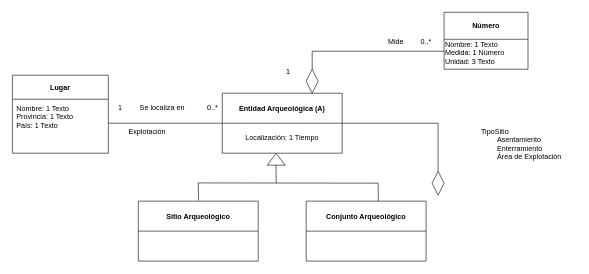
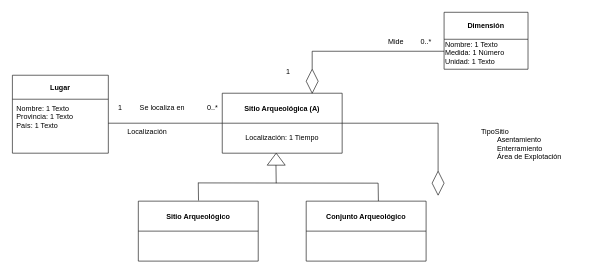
node "Número": label "Número" -> "Dimensión"
node "Nombre: 1 Texto Medida: 1 Número Unidad: 3 Texto": label "Nombre: 1 Texto Medida: 1 Número Unidad: 3 Texto" -> "Nombre: 1 Texto Medida: 1 Número Unidad: 1 Texto"
node "Entidad Arqueológica (A)": label "Entidad Arqueológica (A)" -> "Sitio Arqueológica (A)"
node "Explotación": label "Explotación" -> "Localización"
